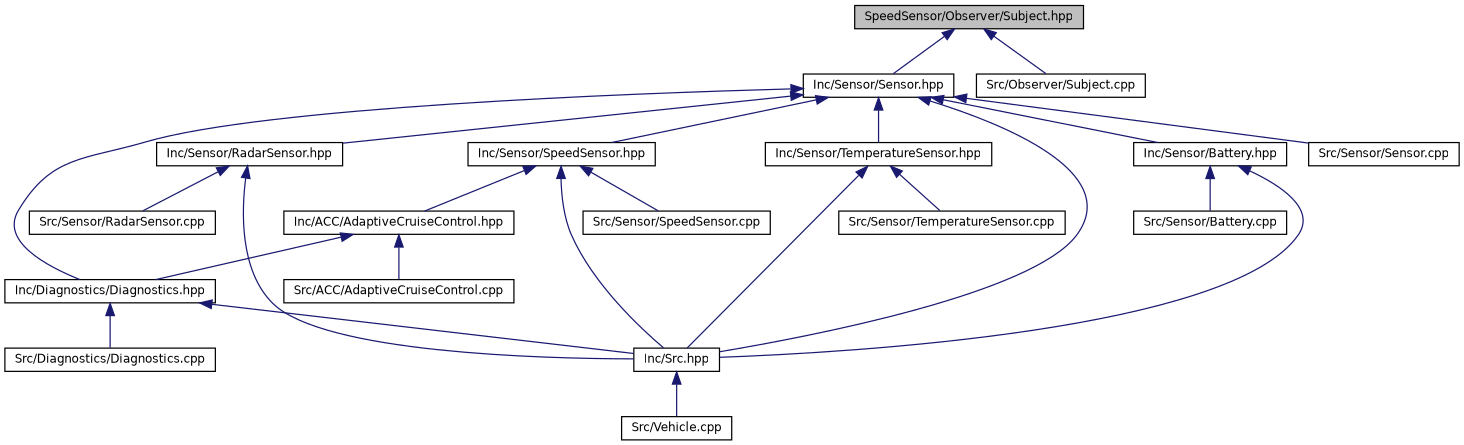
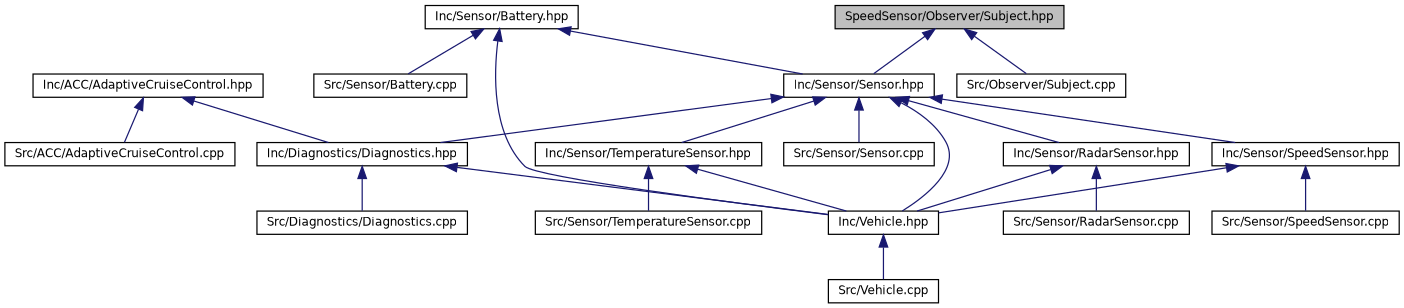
edge "Inc/Sensor/Battery.hpp" -> "Inc/Sensor/Sensor.hpp": reversed
edge "Inc/ACC/AdaptiveCruiseControl.hpp" -> "Inc/Sensor/SpeedSensor.hpp": removed
node "Inc/Src.hpp": label "Inc/Src.hpp" -> "Inc/Vehicle.hpp"
